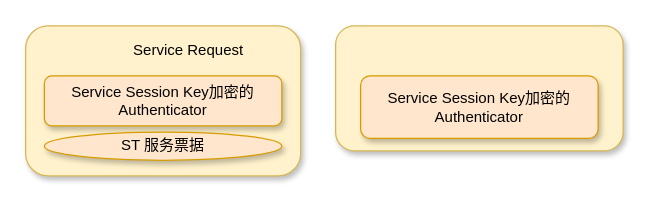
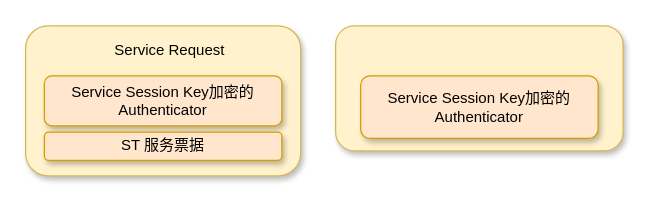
node "Service Request": moved (188, 51) -> (169, 51)
node "ST 服务票据": shape ellipse -> rounded rectangle
